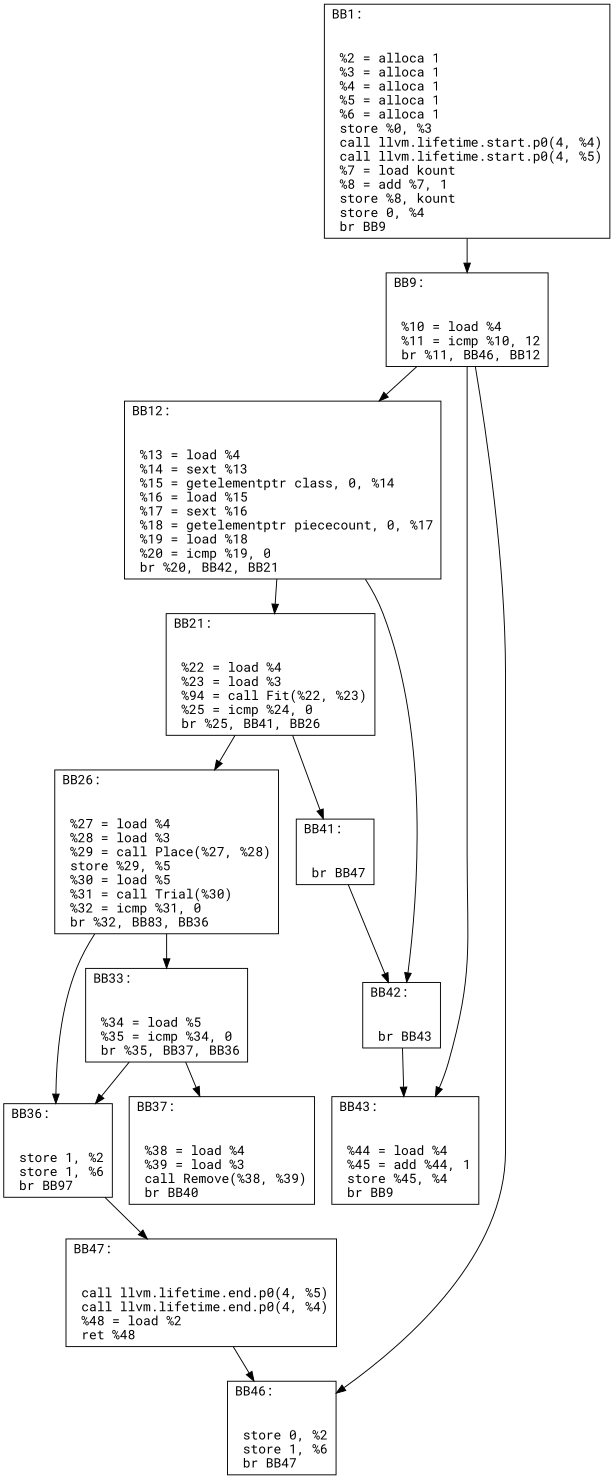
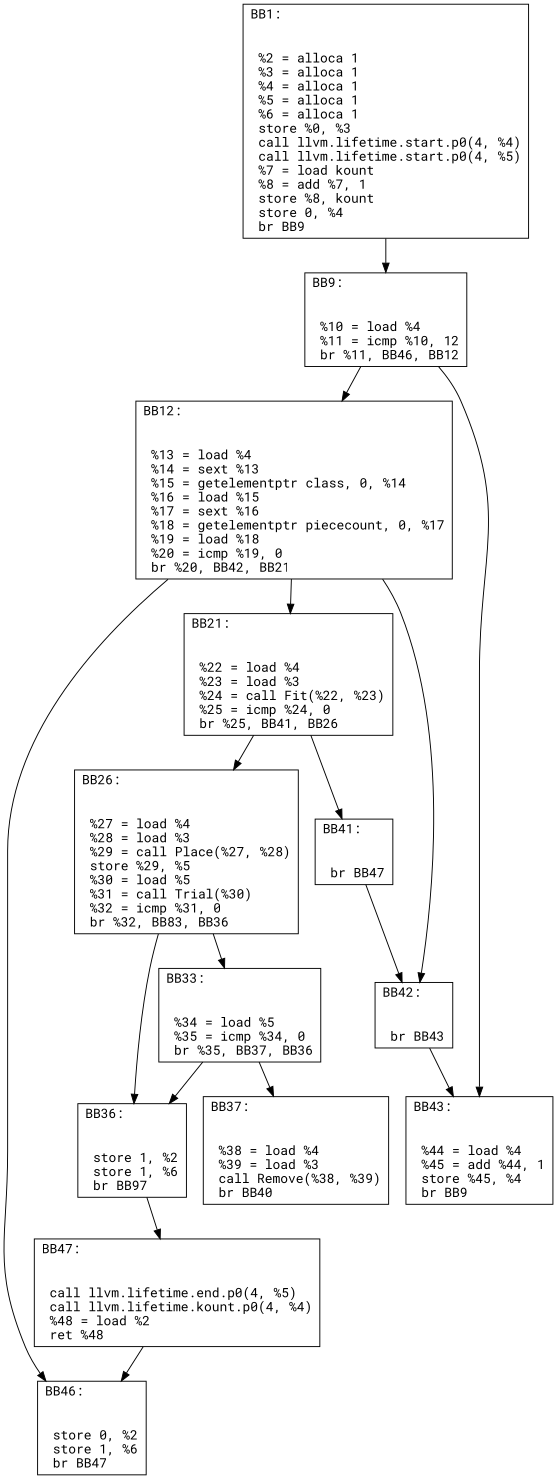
node "BB21:": text "%94 = call Fit(%22, %23)" -> "%24 = call Fit(%22, %23)"
edge "BB9:" -> "BB46:": now "BB12:" -> "BB46:"
node "BB47:": text "call llvm.lifetime.end.p0(4, %4)" -> "call llvm.lifetime.kount.p0(4, %4)"
